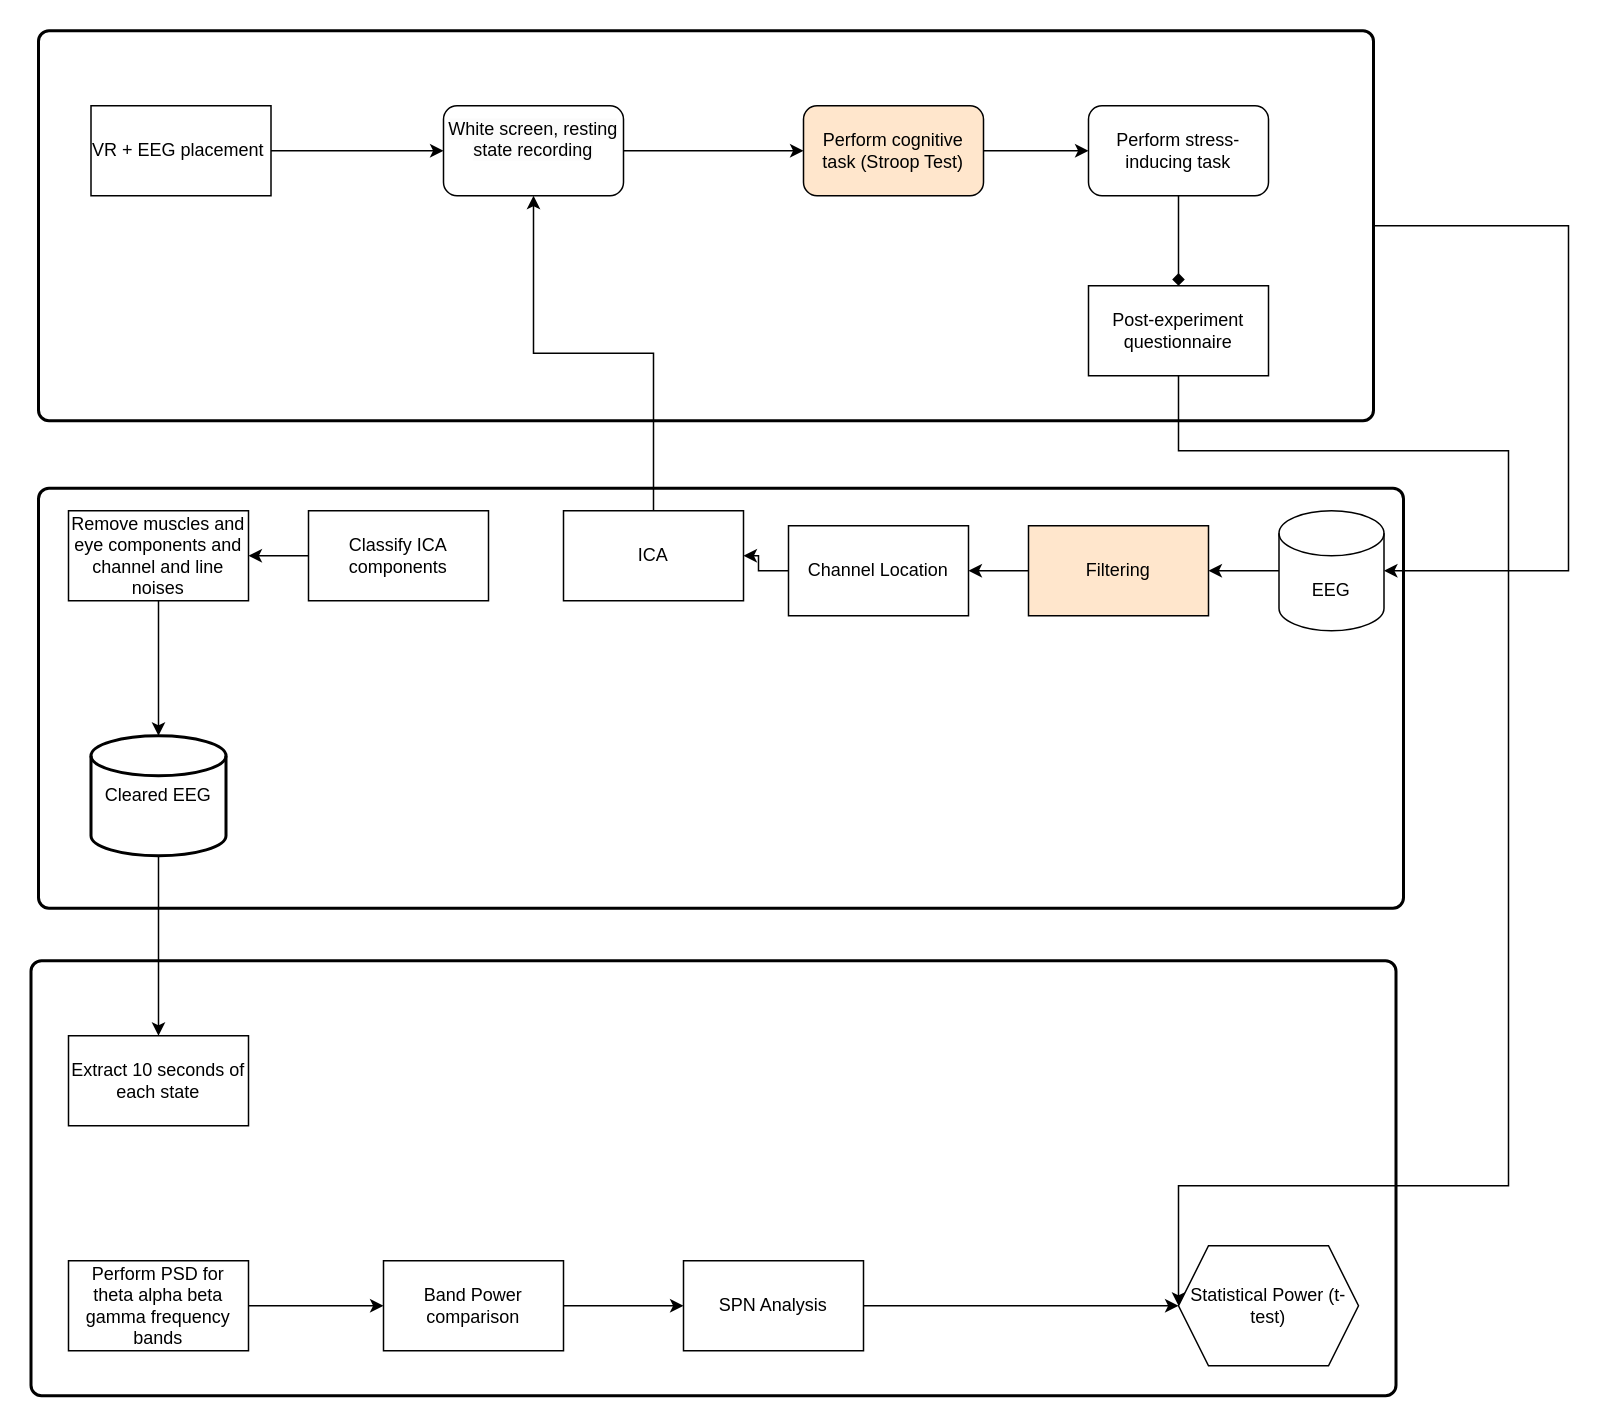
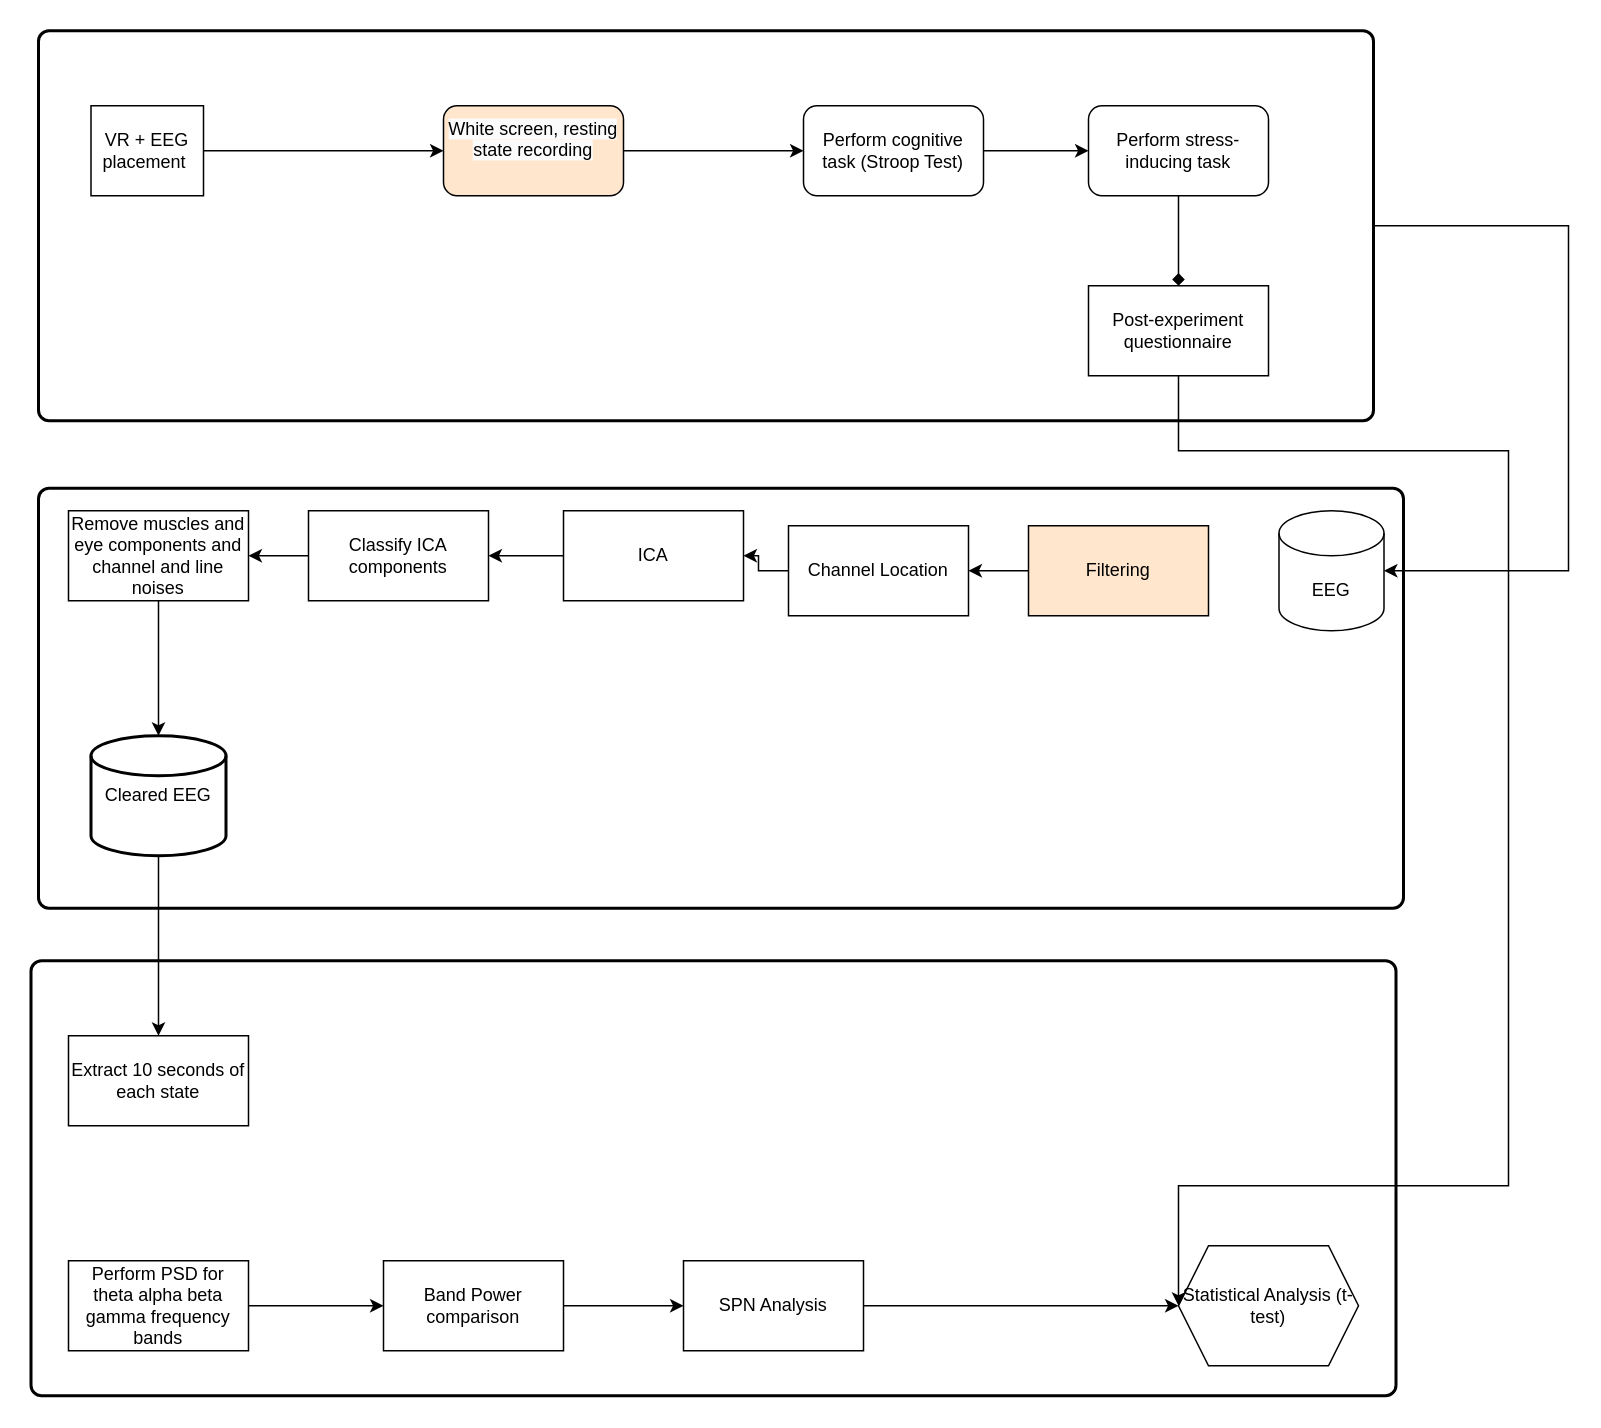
node "VR + EEG placement": size 180x90 -> 113x90
node "White screen, resting state recording": fillcolor #ffffff -> #ffe6cc
node "Perform cognitive task (Stroop Test)": fillcolor #ffe6cc -> #ffffff
edge "ICA" -> "White screen, resting state recording": now "ICA" -> "Classify ICA components"
edge "EEG" -> "Filtering": removed
node "Statistical Power (t-test)": label "Statistical Power (t-test)" -> "Statistical Analysis (t-test)"
